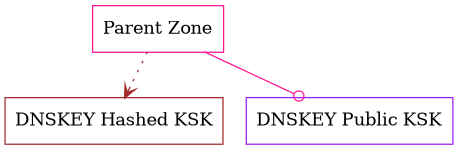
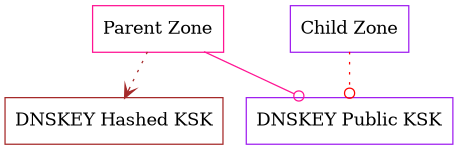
node "Child Zone": added
